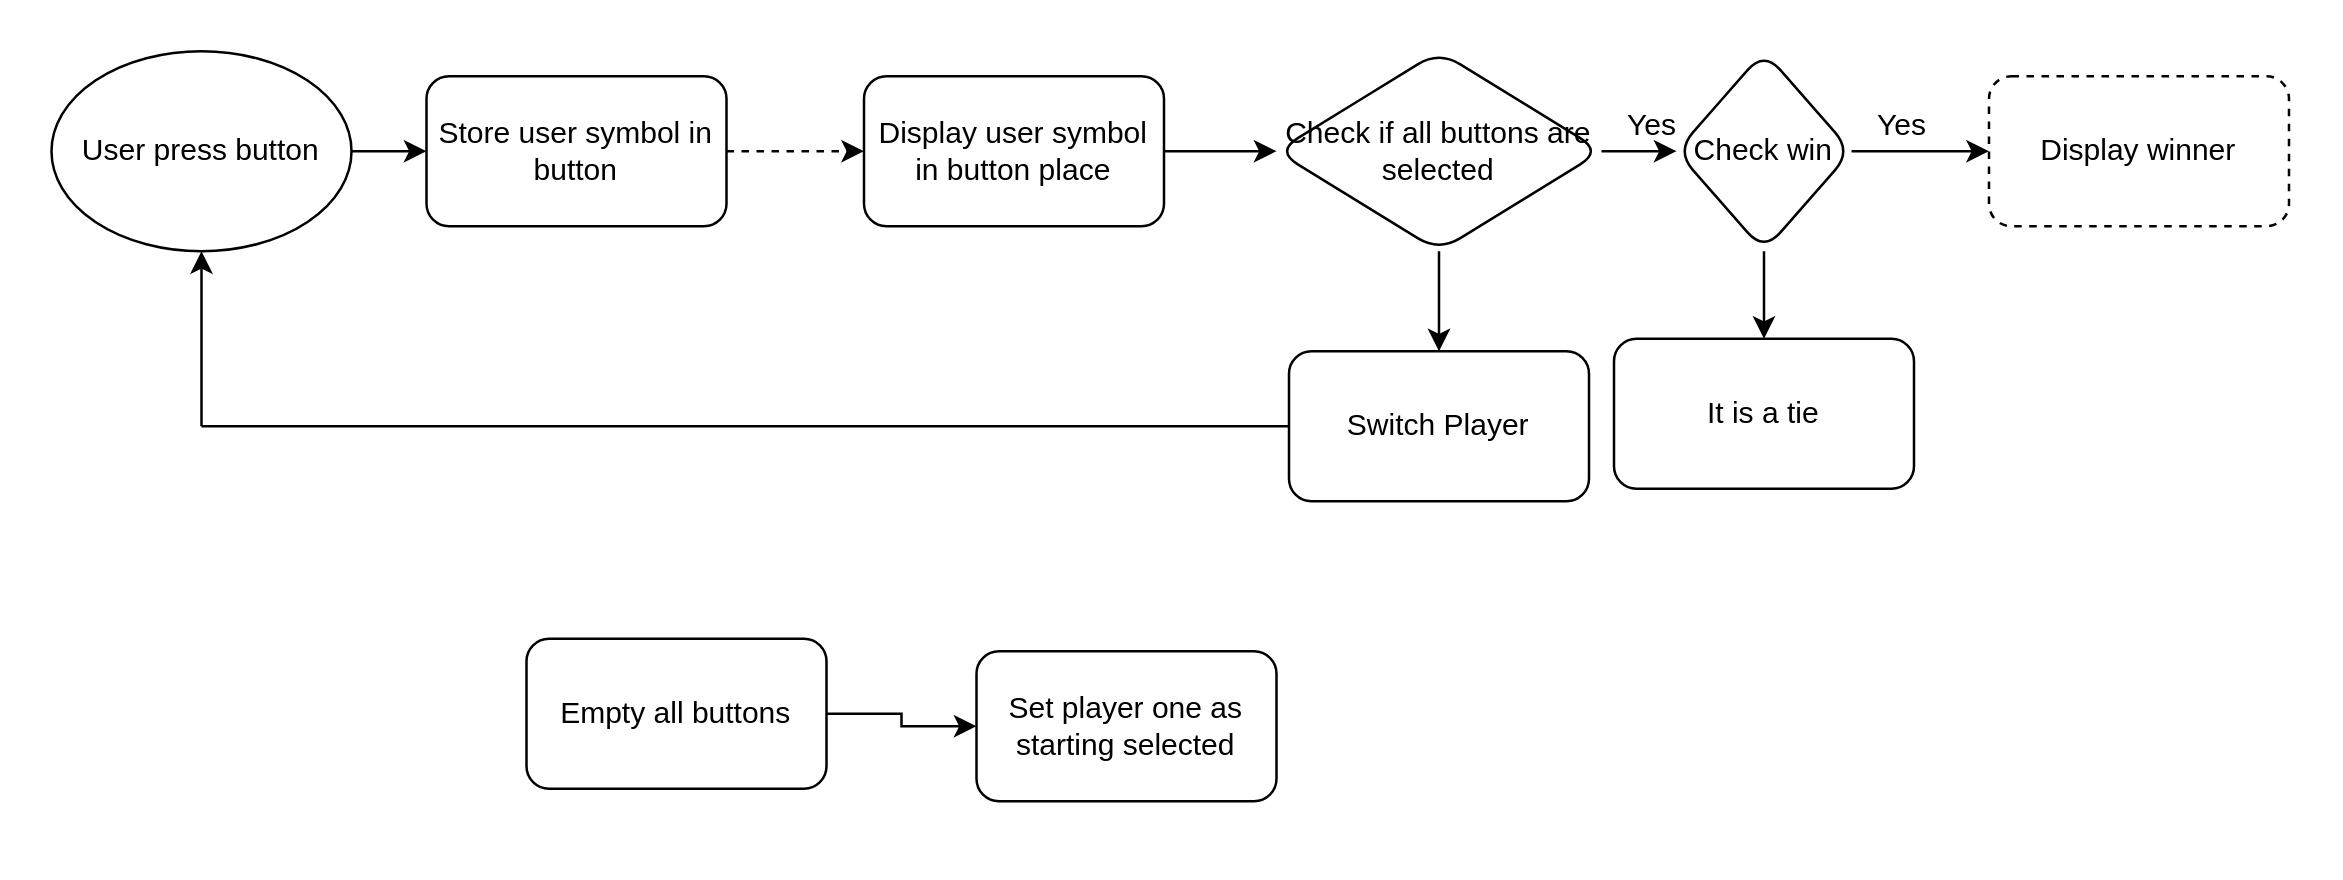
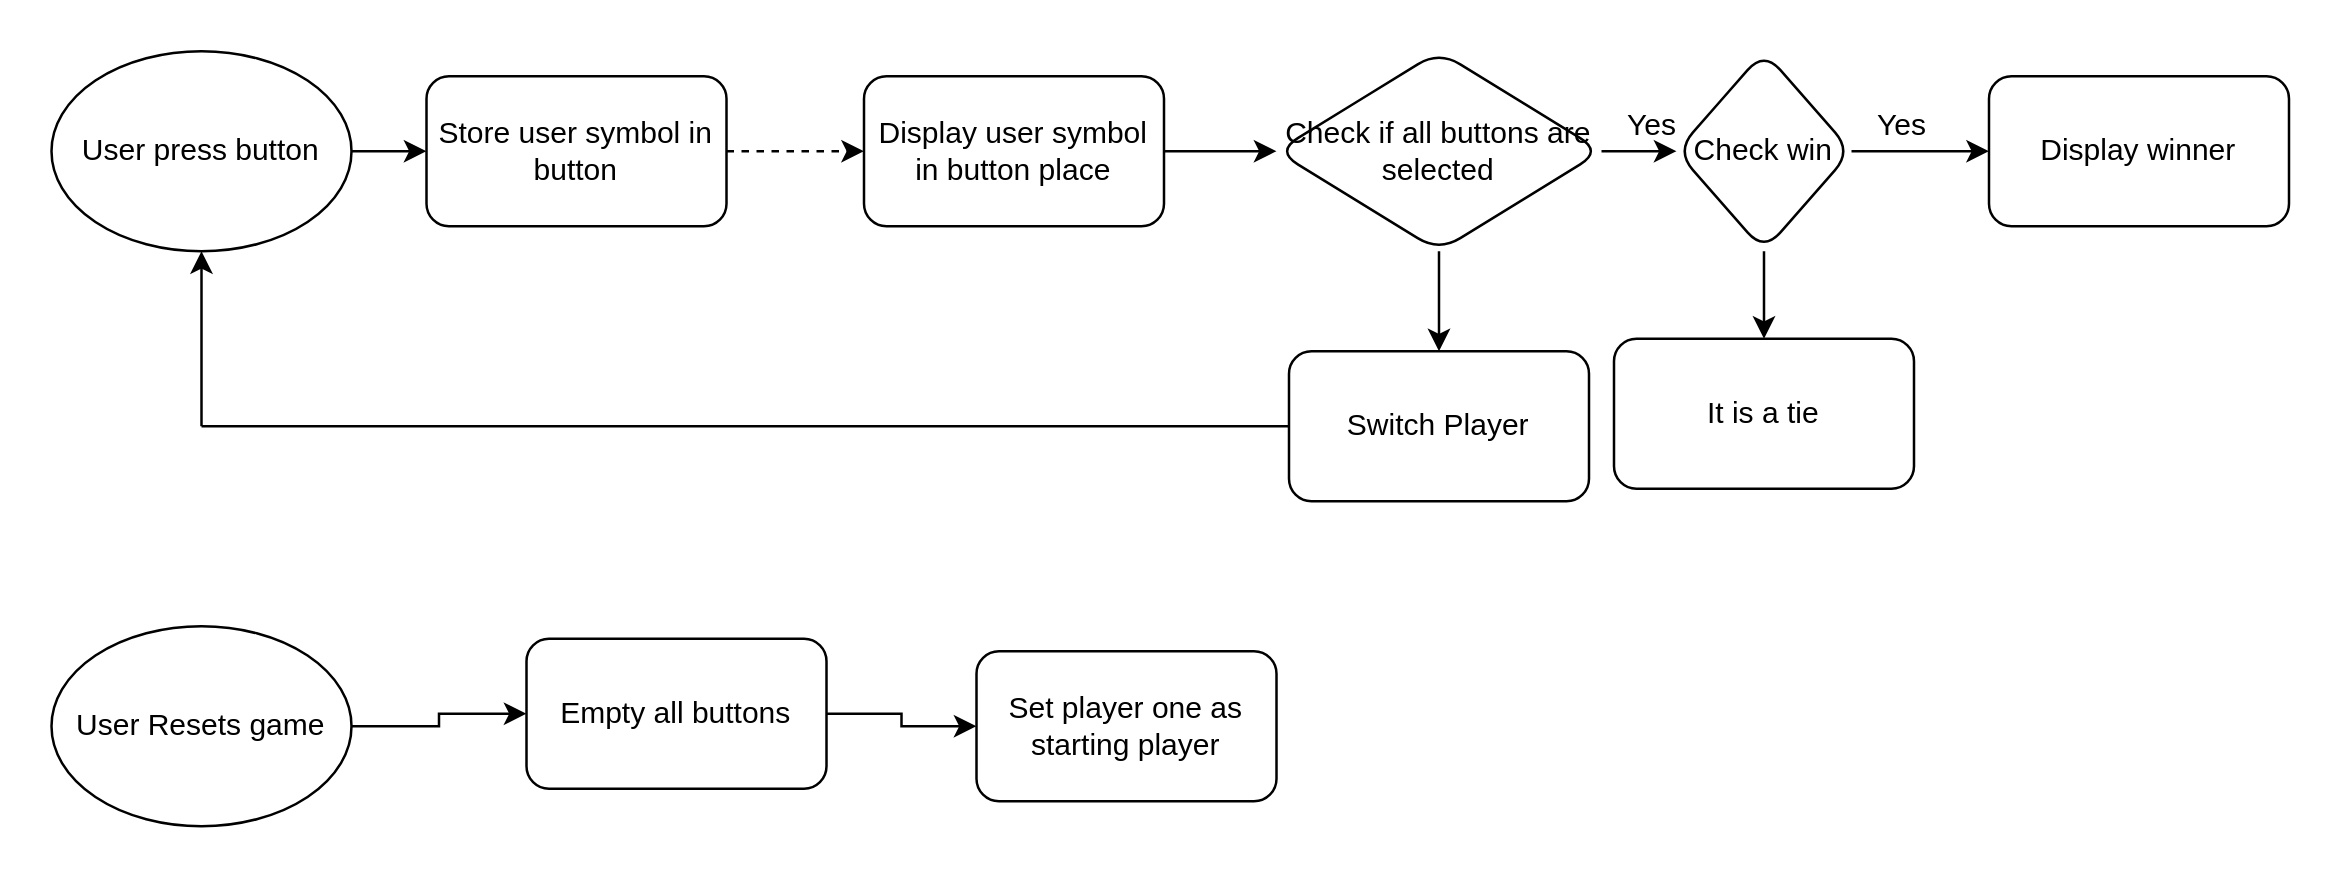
node "Display winner": style dashed -> solid
node "User Resets game": added
edge "User Resets game" -> "Empty all buttons": added
node "Set player one as starting selected": label "Set player one as starting selected" -> "Set player one as starting player"
